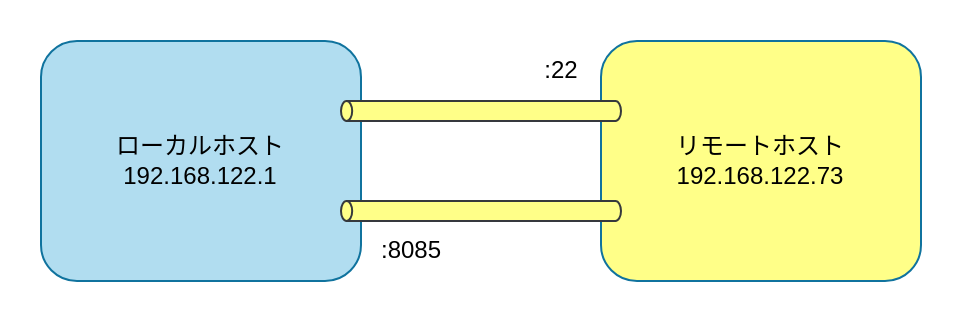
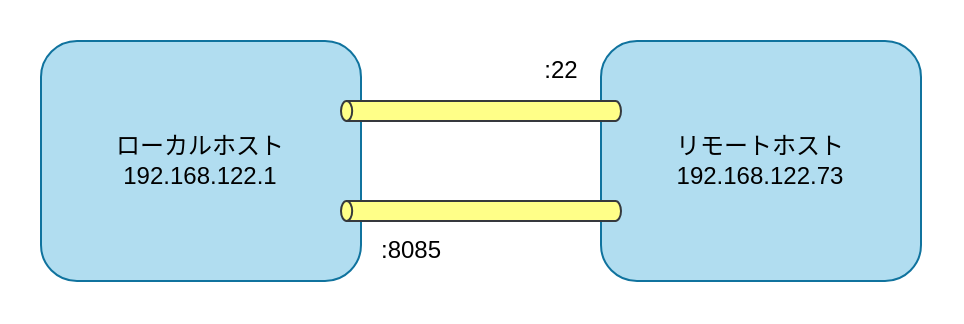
node "リモートホスト 192.168.122.73": fillcolor #ffff88 -> #b1ddf0
